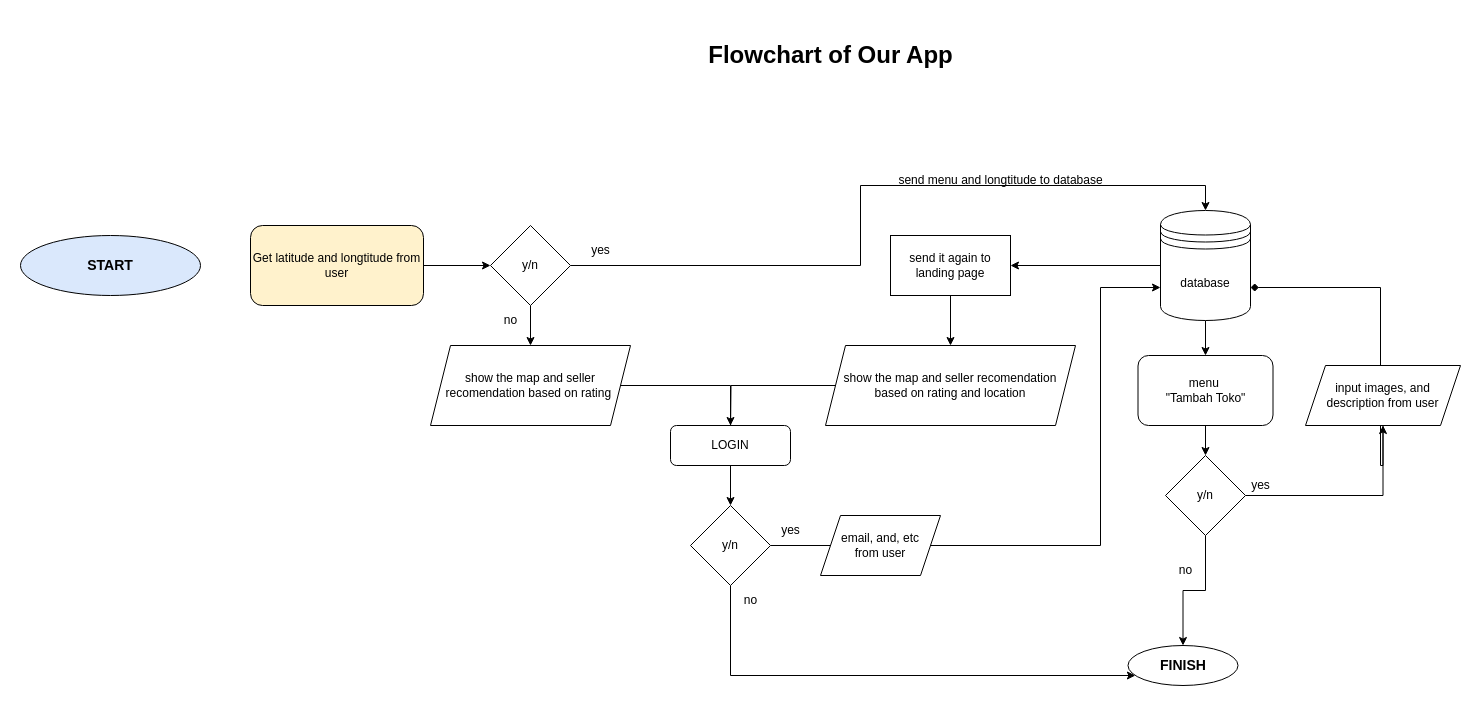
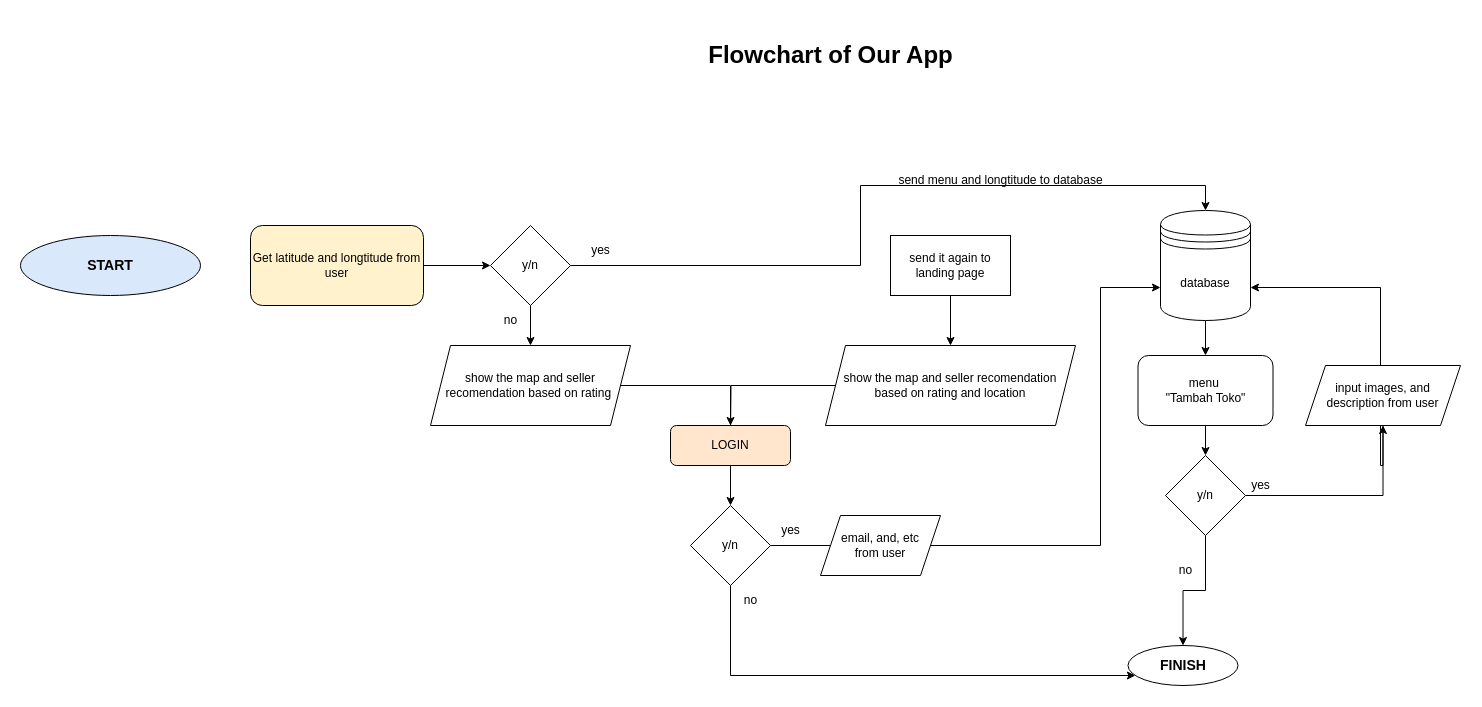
edge "database" -> "send it again to landing page": removed
edge "input images, and description from user" -> "database": arrowhead diamond -> classic
node "LOGIN": fillcolor #ffffff -> #ffe6cc
